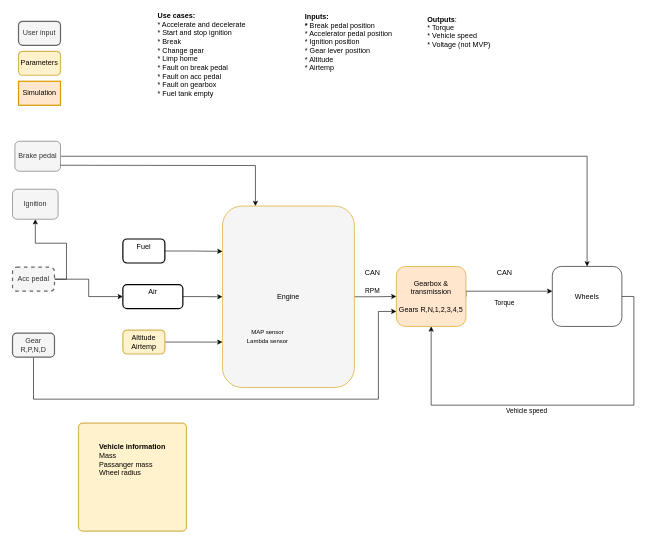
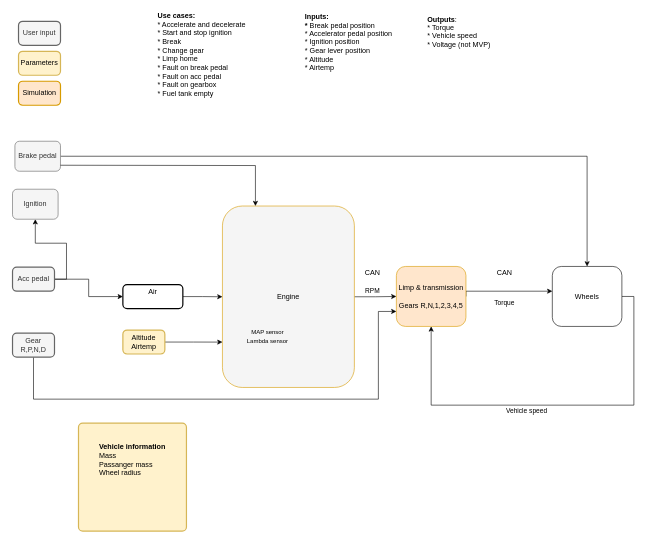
node "Simulation": shape rectangle -> rounded rectangle
node "Fuel": removed
edge "Fuel" -> "Engine": removed
node "Acc pedal": style dashed -> solid
node "Gearbox & transmission Gears R,N,1,2,3,4,5": label "Gearbox & transmission Gears R,N,1,2,3,4,5" -> "Limp & transmission Gears R,N,1,2,3,4,5"
